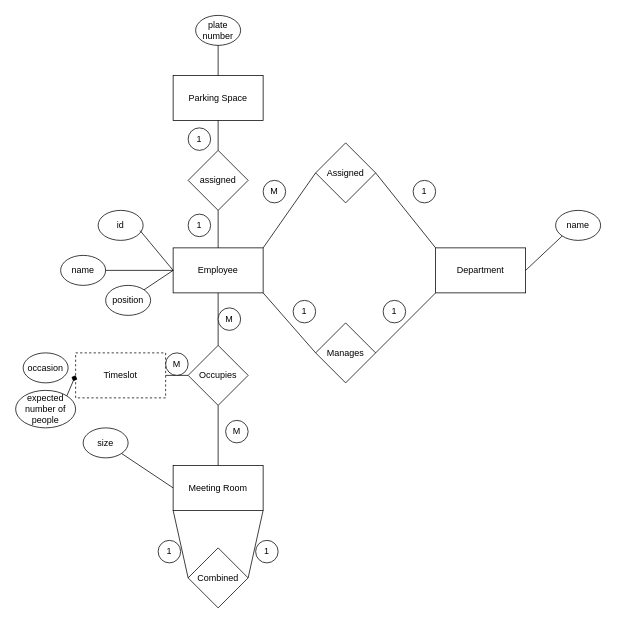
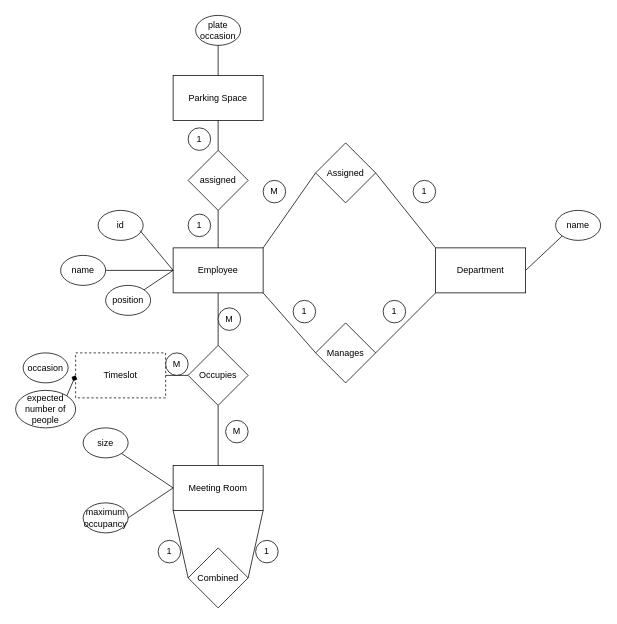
node "plate number": label "plate number" -> "plate occasion"
edge "Meeting Room" -- "maximum occupancy": added
node "maximum occupancy": added
